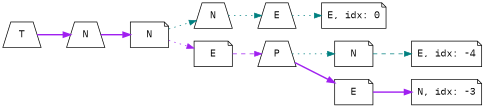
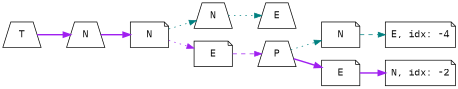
node "E, idx: 0": removed
node "N, idx: -3": label "N, idx: -3" -> "N, idx: -2"
